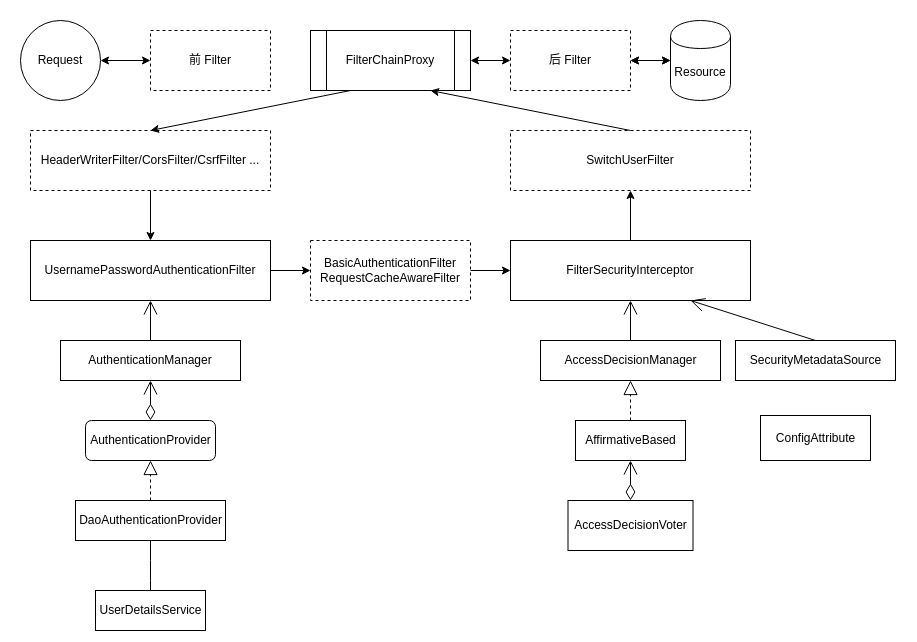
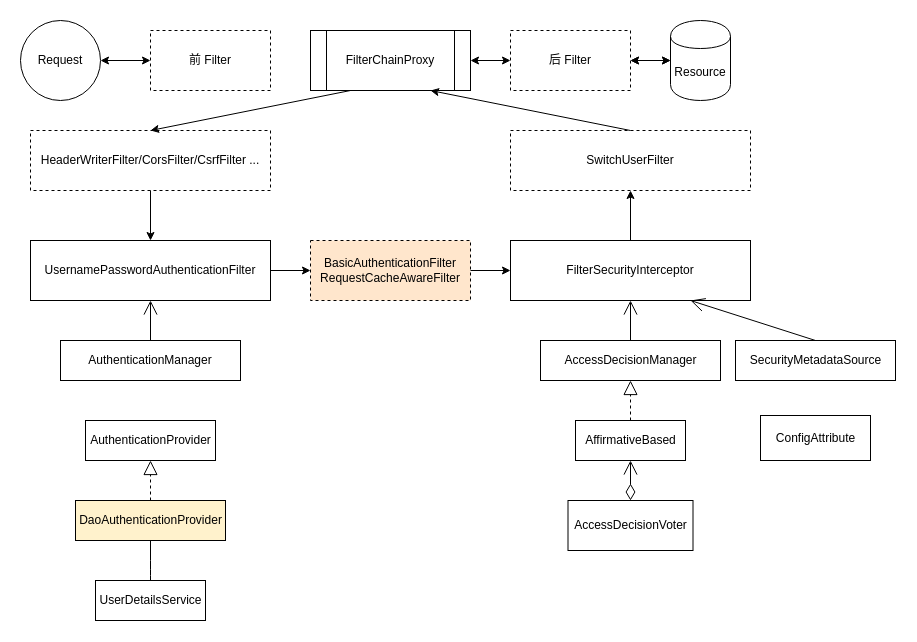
node "BasicAuthenticationFilter RequestCacheAwareFilter": fillcolor #ffffff -> #ffe6cc
edge "AuthenticationManager" -- "AuthenticationProvider": removed
node "AuthenticationProvider": shape rounded rectangle -> rectangle
node "DaoAuthenticationProvider": fillcolor #ffffff -> #fff2cc
node "UserDetailsService": moved (151, 611) -> (151, 601)
